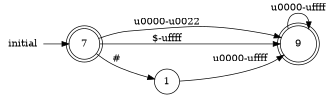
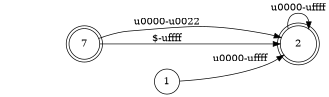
node "initial": removed
node "9": label "9" -> "2"
edge "7" -> "1": removed, label "#"
